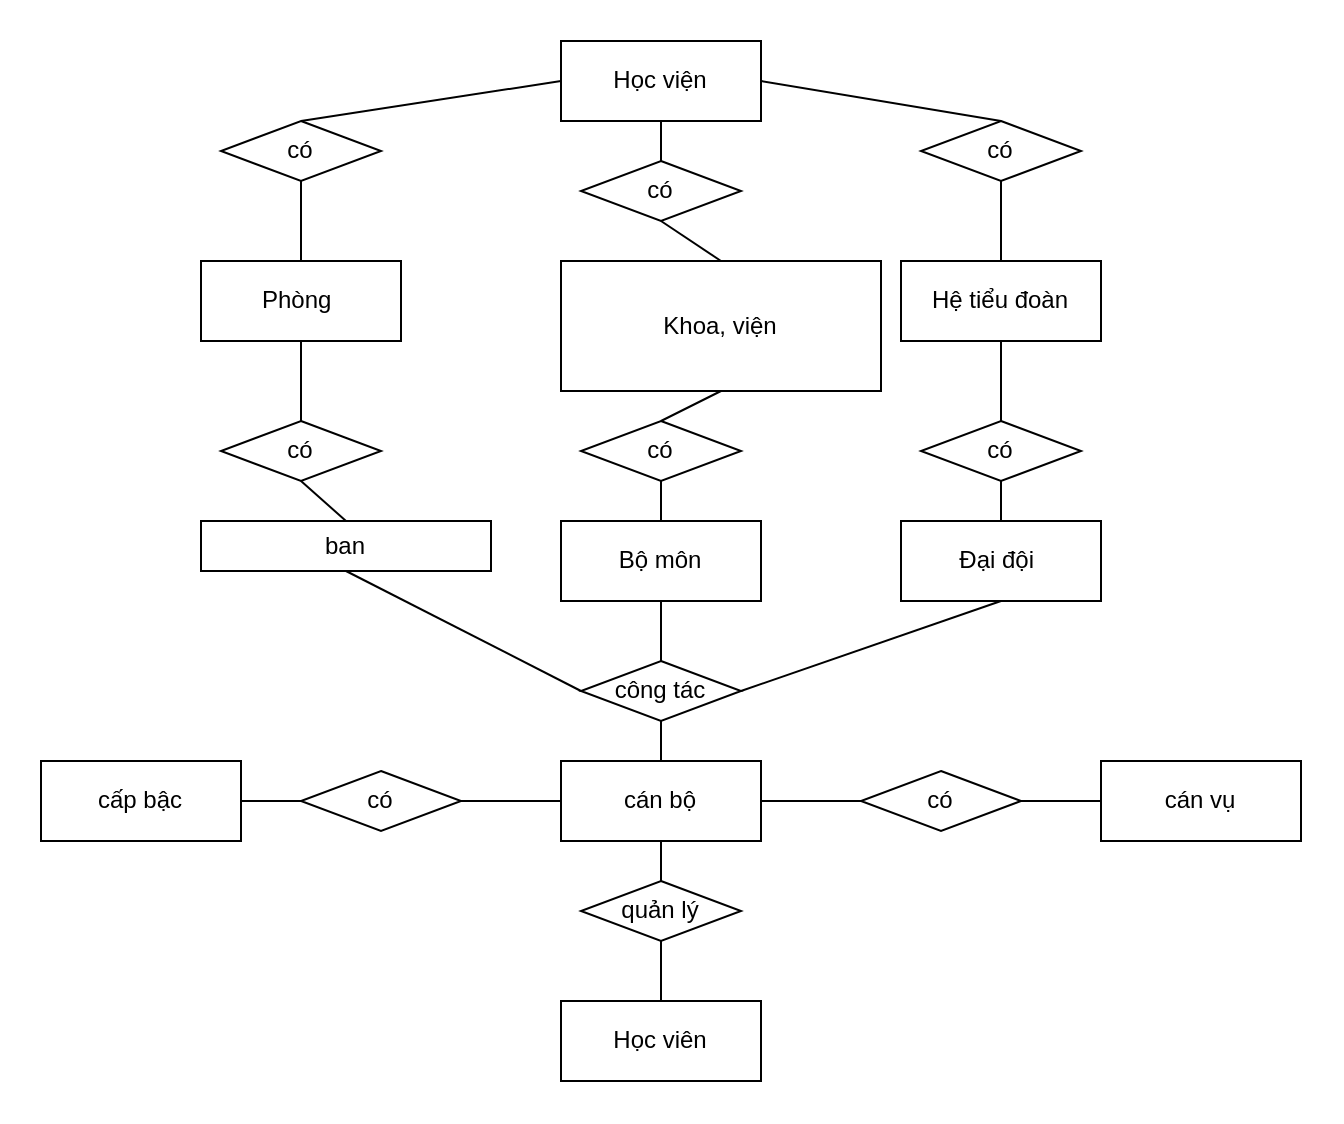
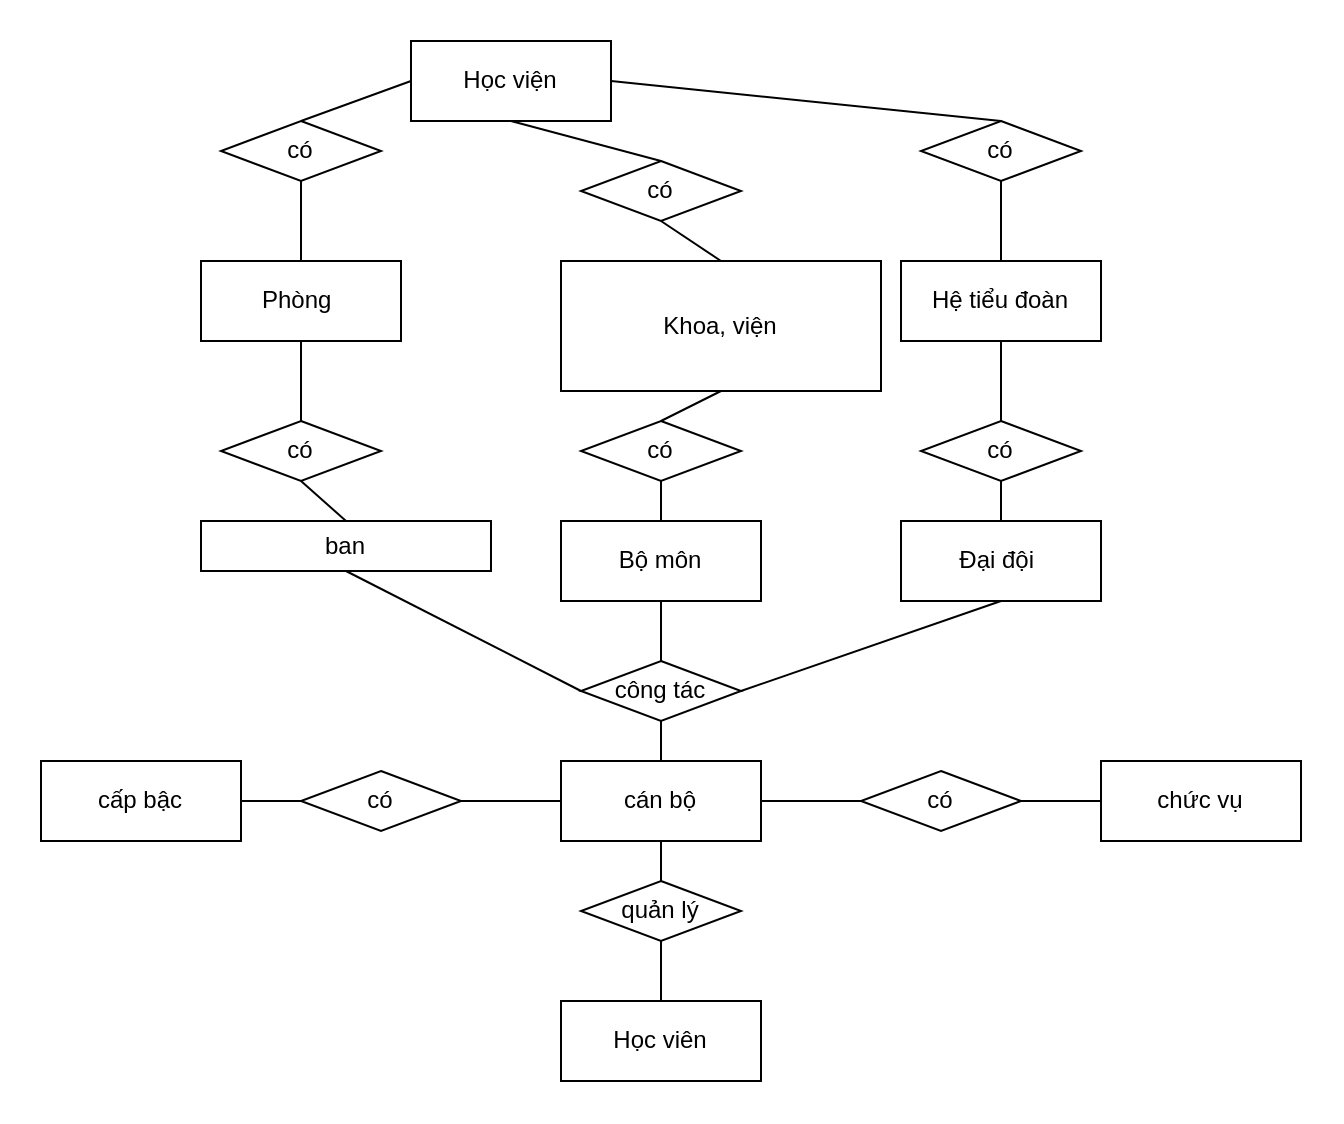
node "Học viện": moved (661, 81) -> (511, 81)
node "cán vụ": label "cán vụ" -> "chức vụ"
